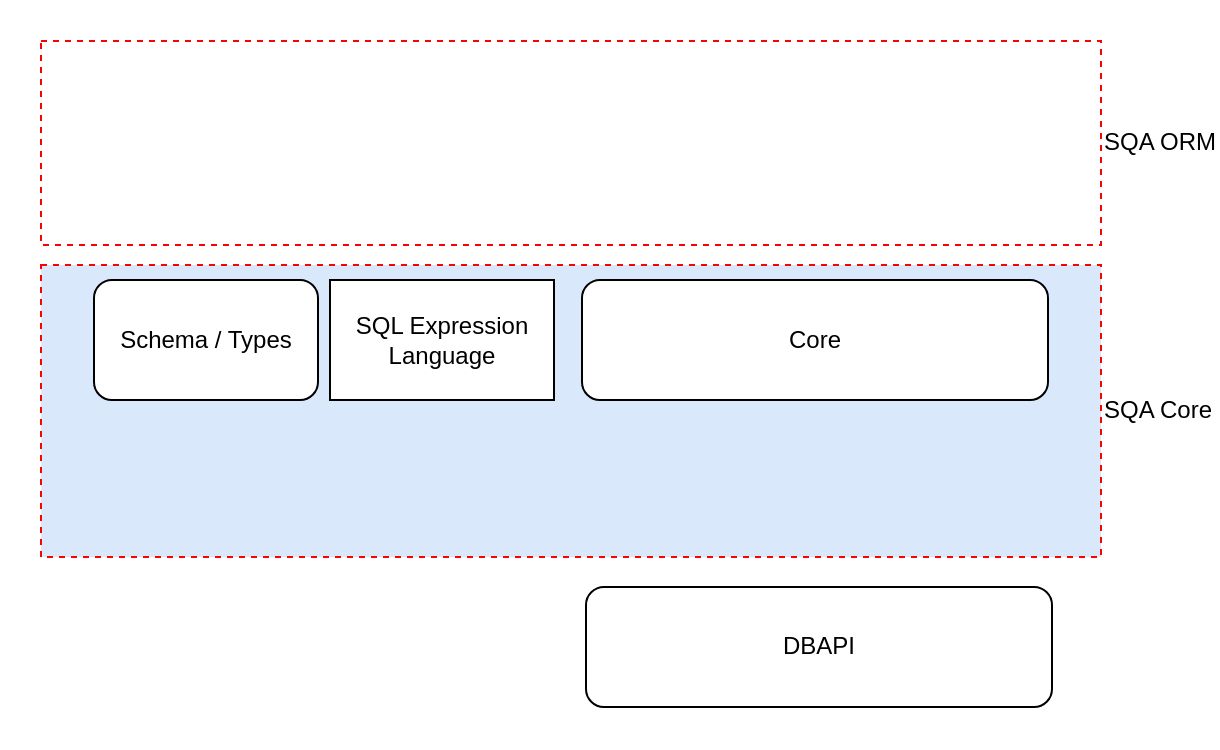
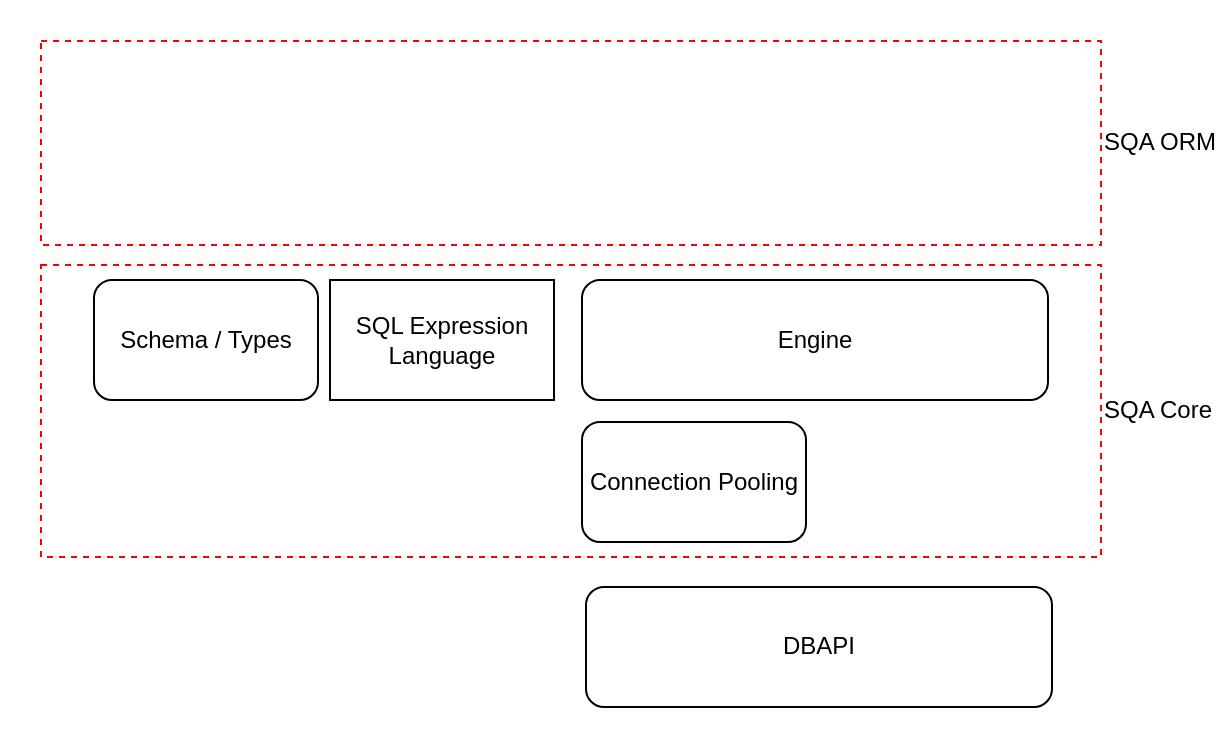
node "Core": label "Core" -> "Engine"
node "SQA Core": fillcolor #dae8fc -> #ffffff
node "Connection Pooling": added
